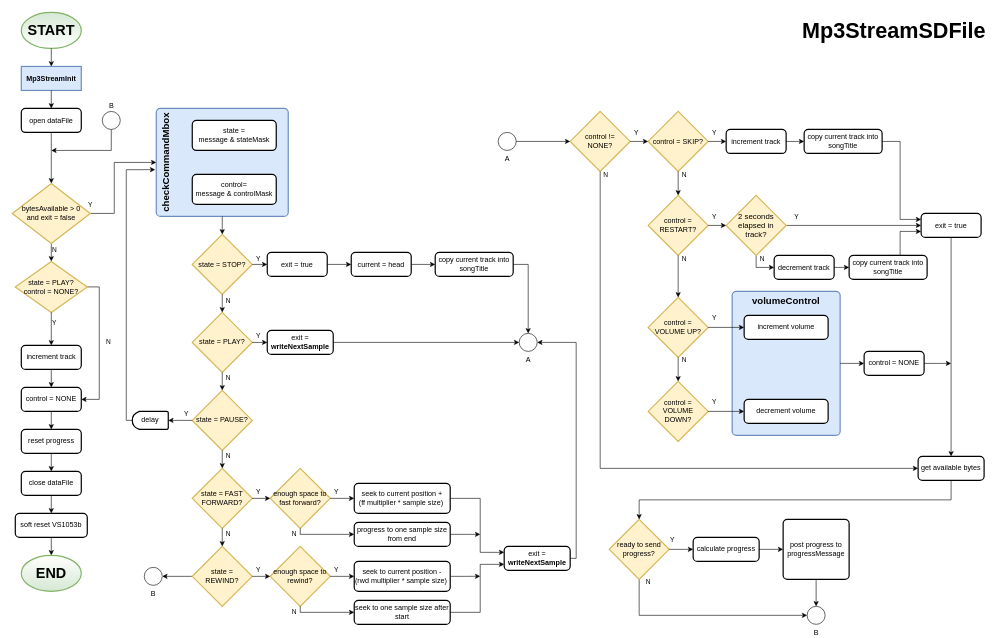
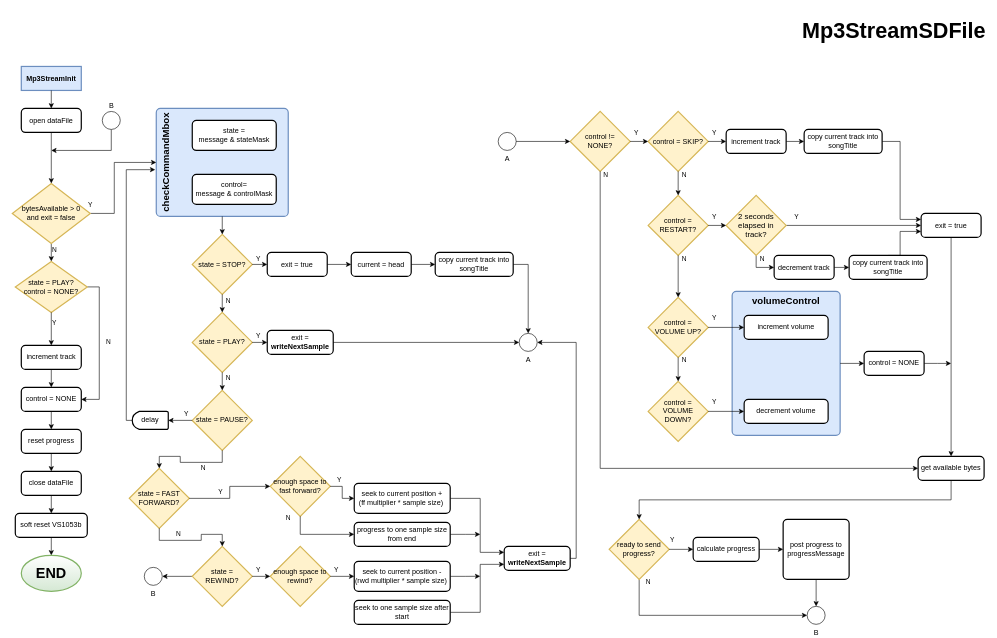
node "START": removed
edge "START" -> "Mp3StreamInit": removed
node "state = FAST FORWARD?": moved (222, 498) -> (159, 498)
node "enough space to fast forward?": moved (300, 498) -> (300, 486)
edge "enough space to rewind?" -> "seek to one sample size after start": removed, label "N"
